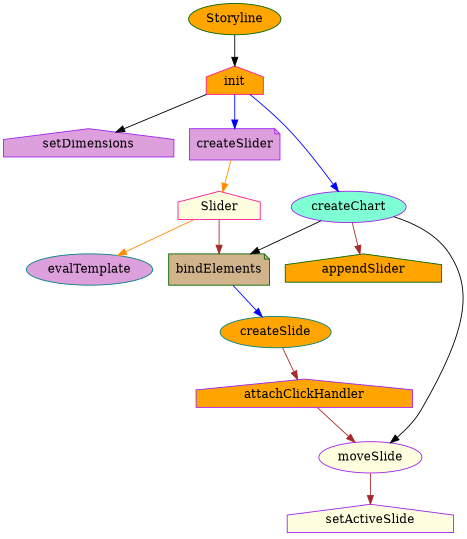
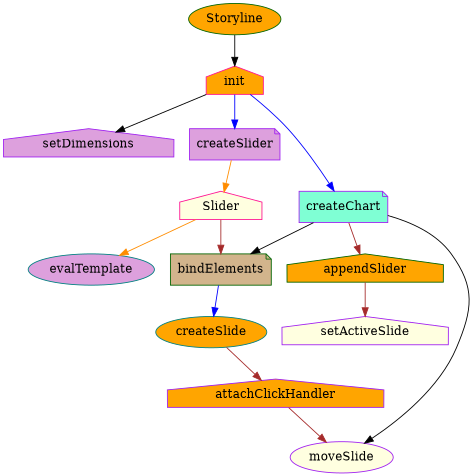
node "createChart": shape ellipse -> note
edge "moveSlide" -> "setActiveSlide": now "appendSlider" -> "setActiveSlide"
